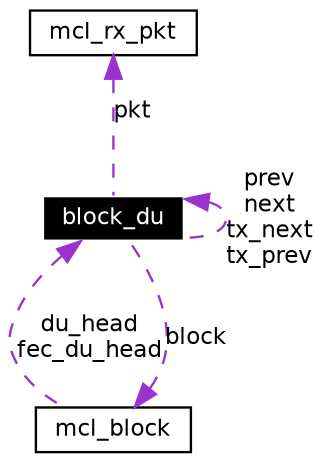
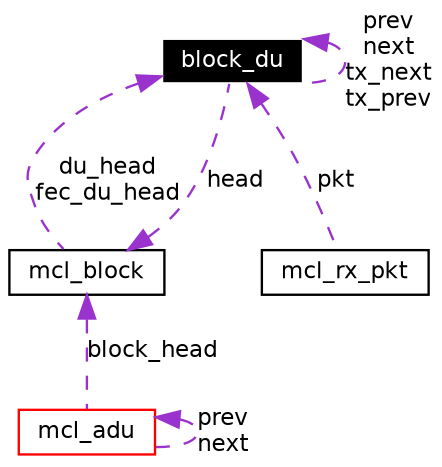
edge "block_du" -> "mcl_rx_pkt": reversed
edge "block_du" -> "mcl_block": label "block" -> "head"
node "mcl_adu": added
